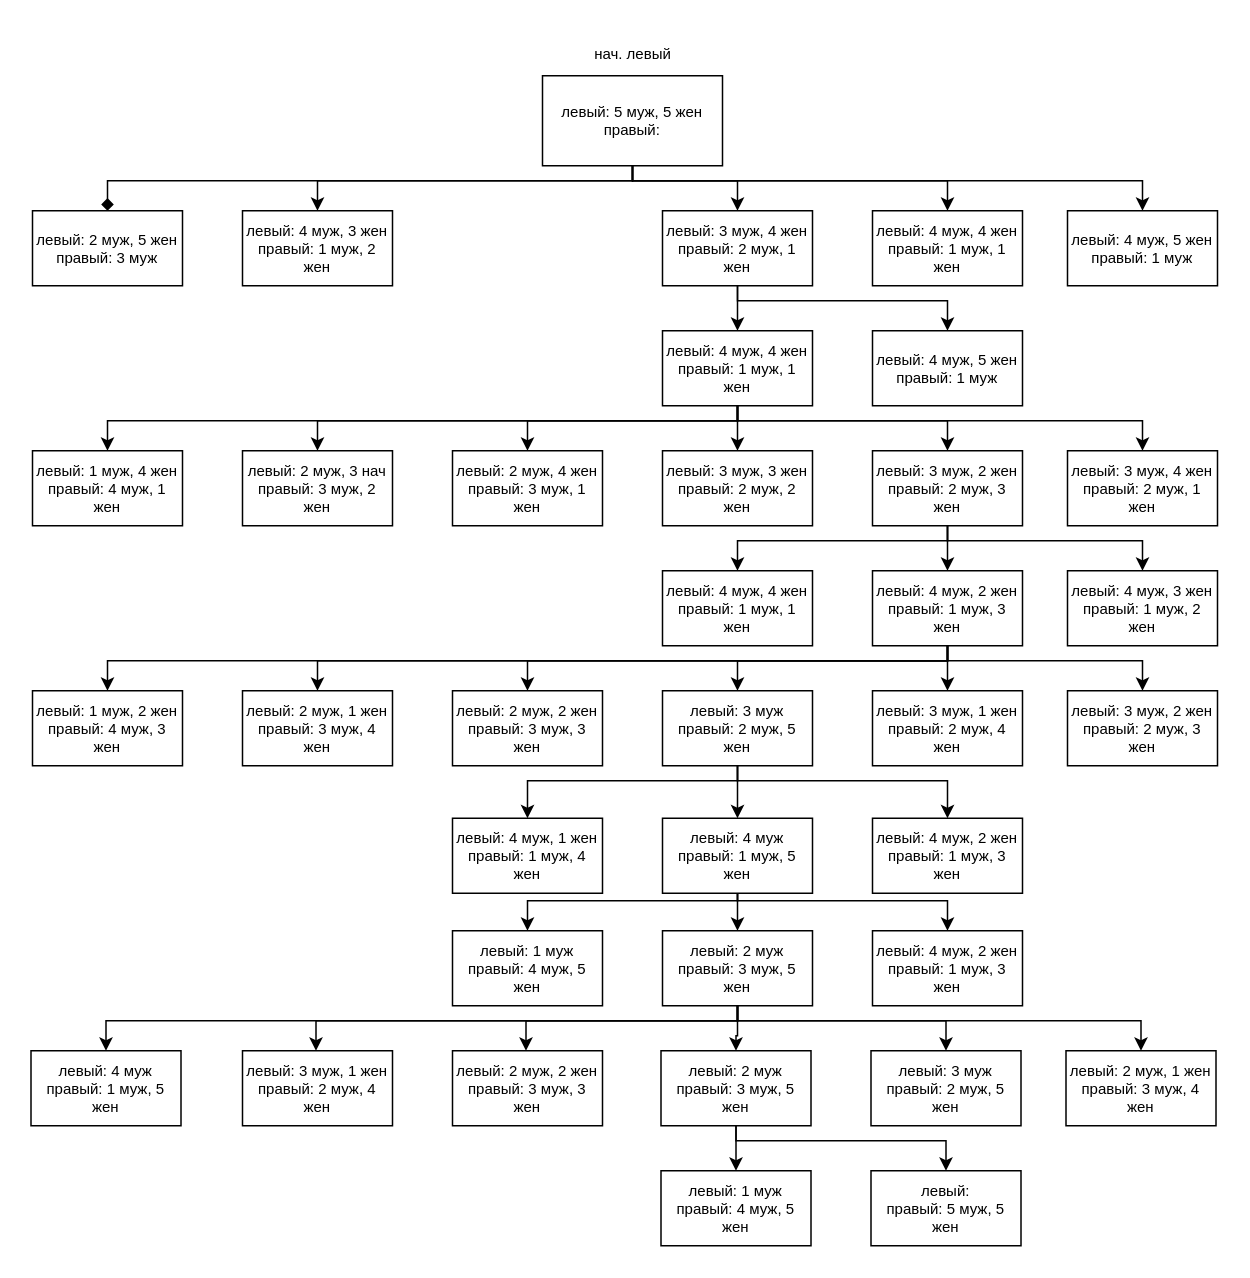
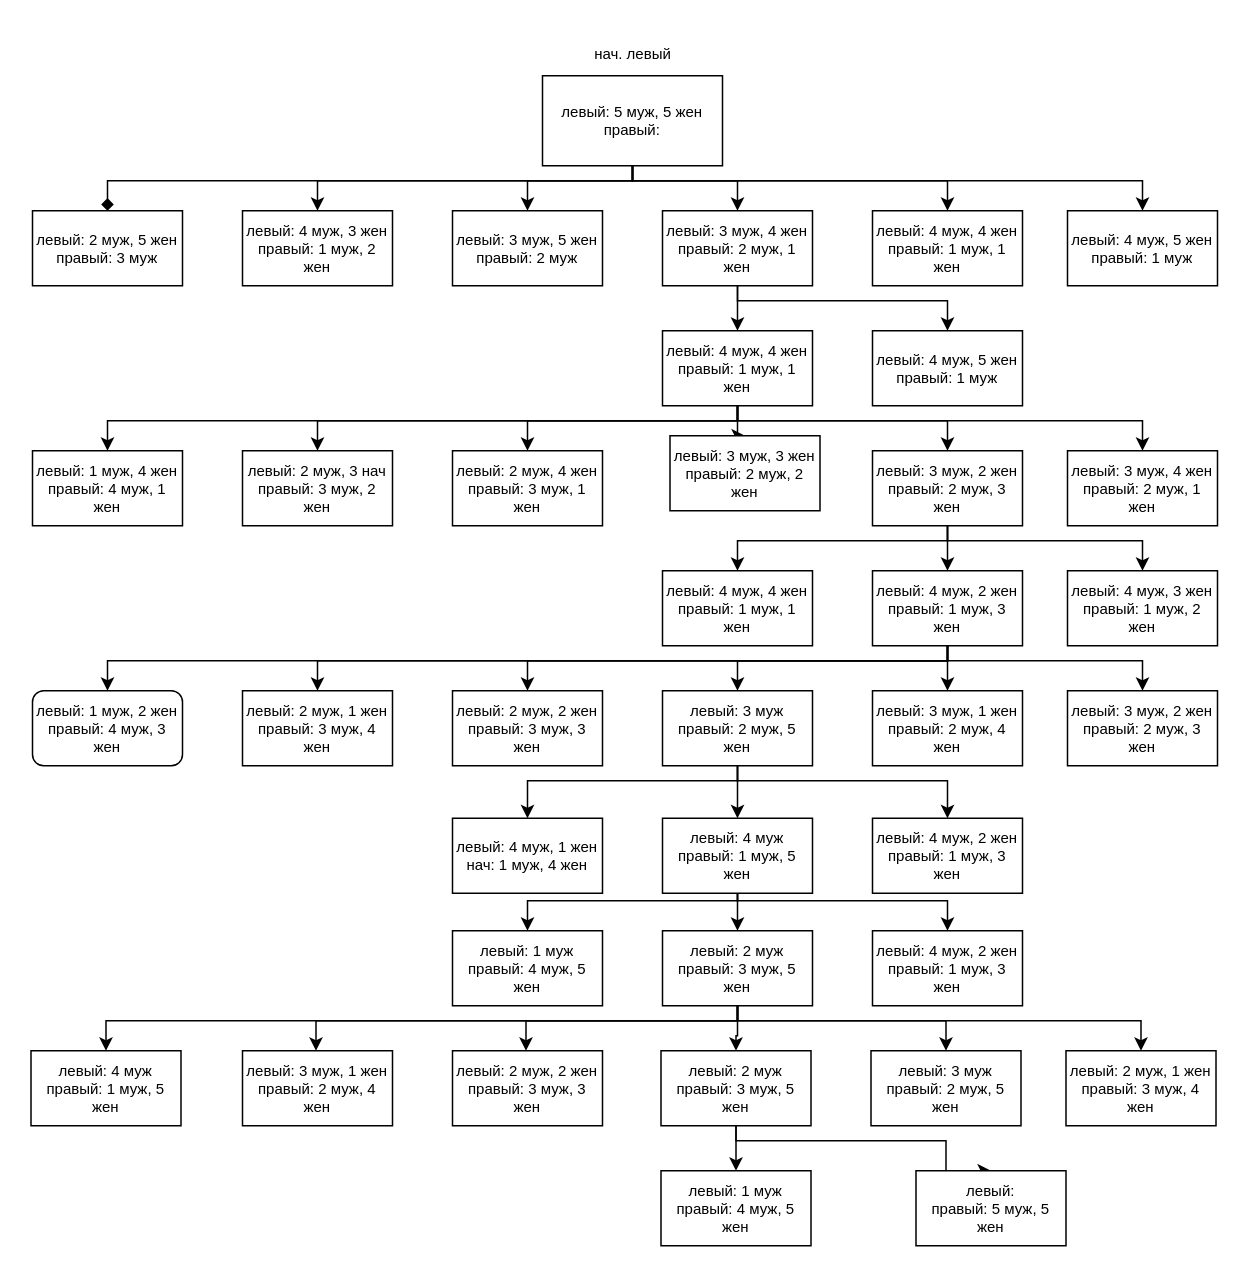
edge "левый: 5 муж, 5 жен правый:" -> "левый: 3 муж, 5 жен правый: 2 муж": added
node "левый: 3 муж, 5 жен правый: 2 муж": added
node "левый: 3 муж, 3 жен правый: 2 муж, 2 жен": moved (737, 488) -> (745, 473)
node "левый: 1 муж, 2 жен правый: 4 муж, 3 жен": shape rectangle -> rounded rectangle
node "левый: 4 муж, 1 жен правый: 1 муж, 4 жен": label "левый: 4 муж, 1 жен правый: 1 муж, 4 жен" -> "левый: 4 муж, 1 жен нач: 1 муж, 4 жен"
node "левый: правый: 5 муж, 5 жен": moved (946, 1208) -> (991, 1208)
